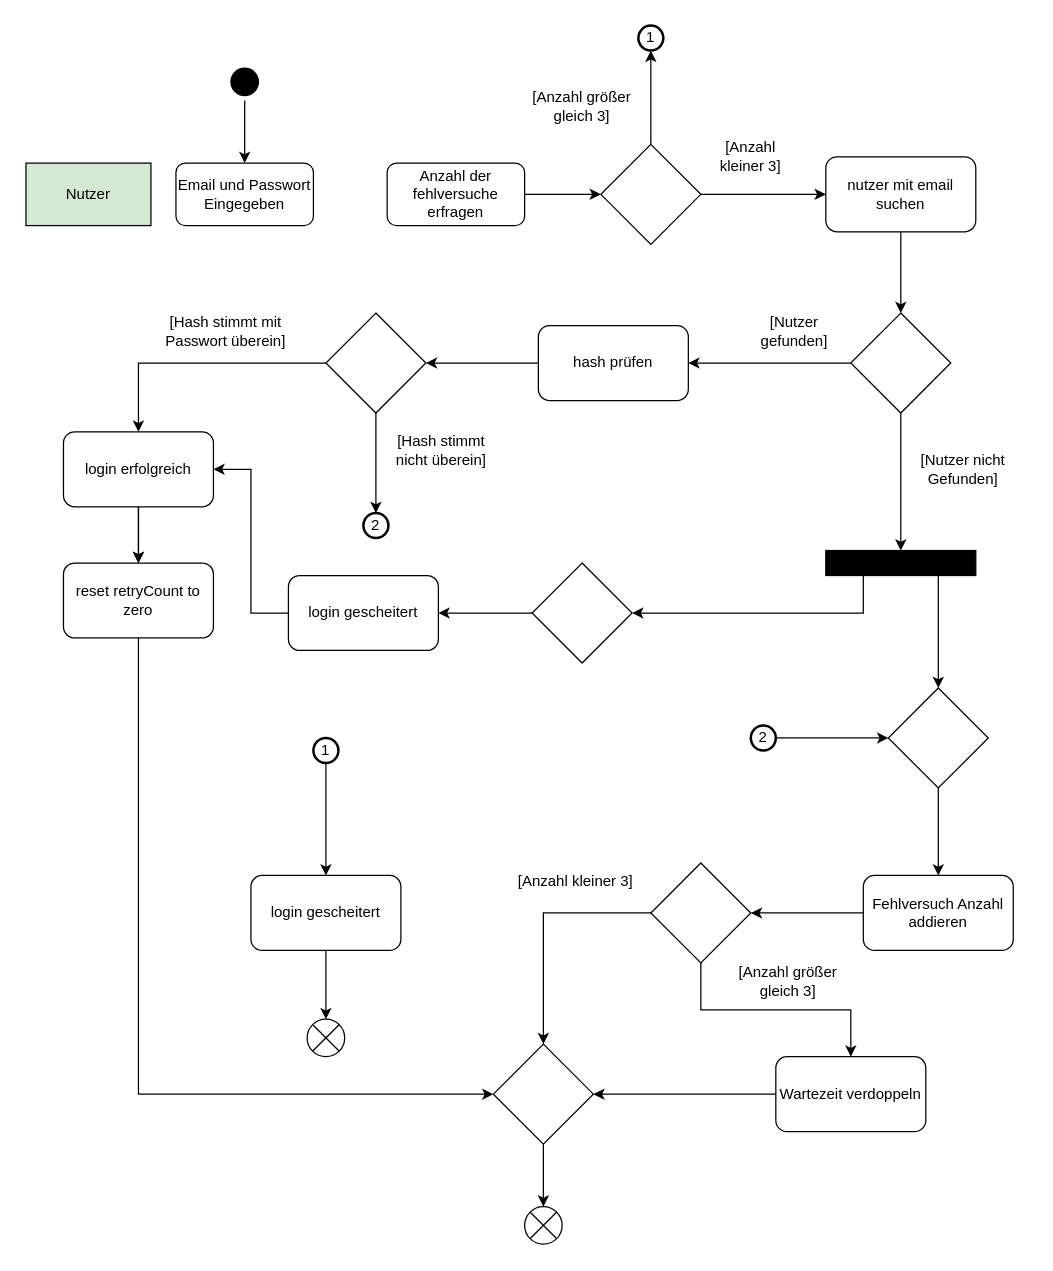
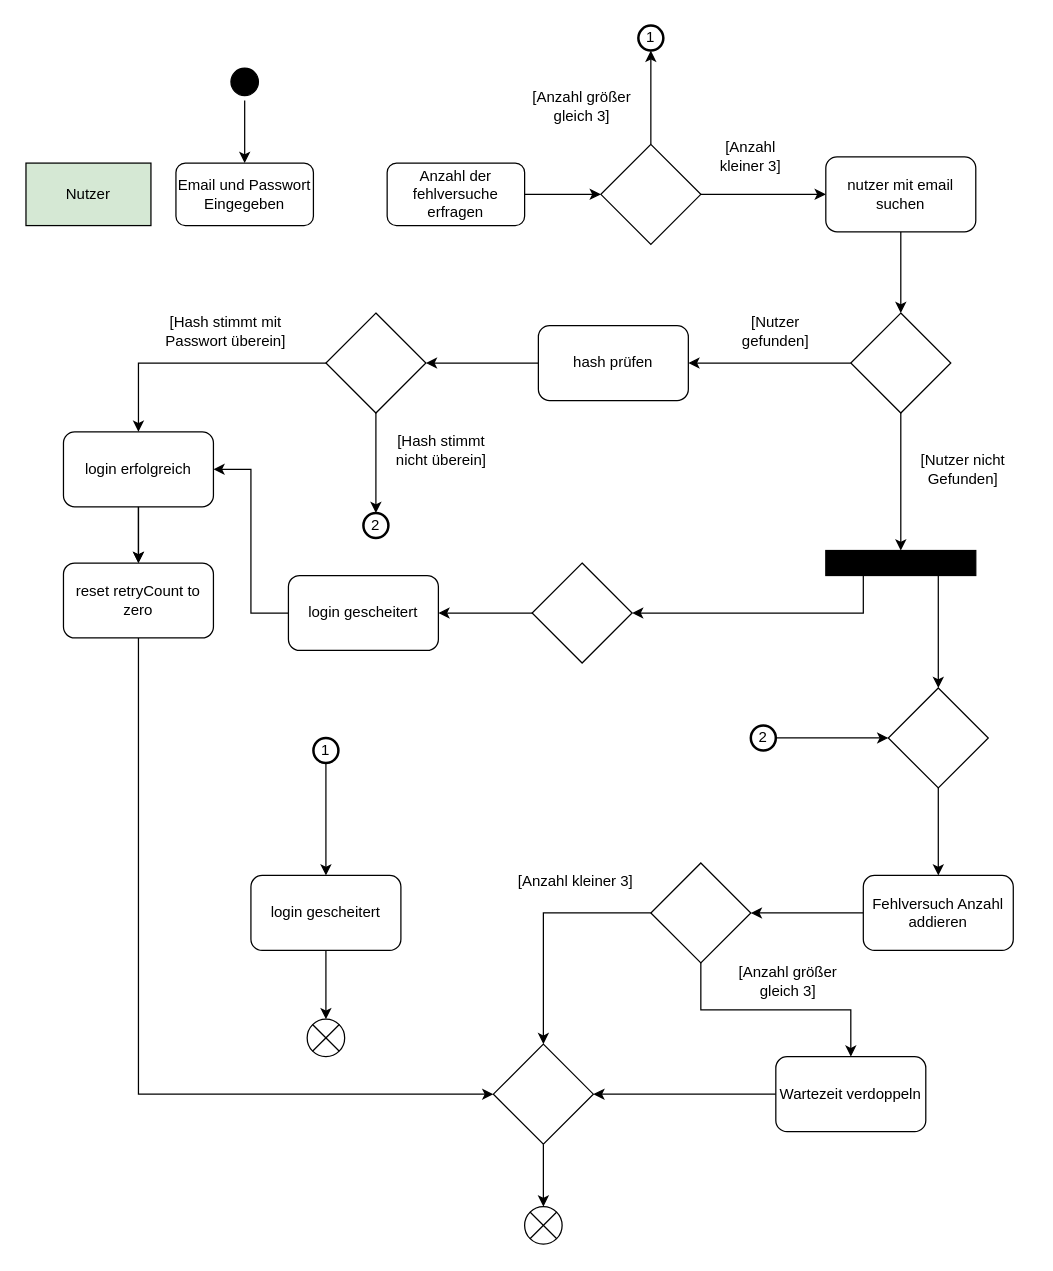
node "[Nutzer gefunden]": moved (794, 332) -> (776, 332)
